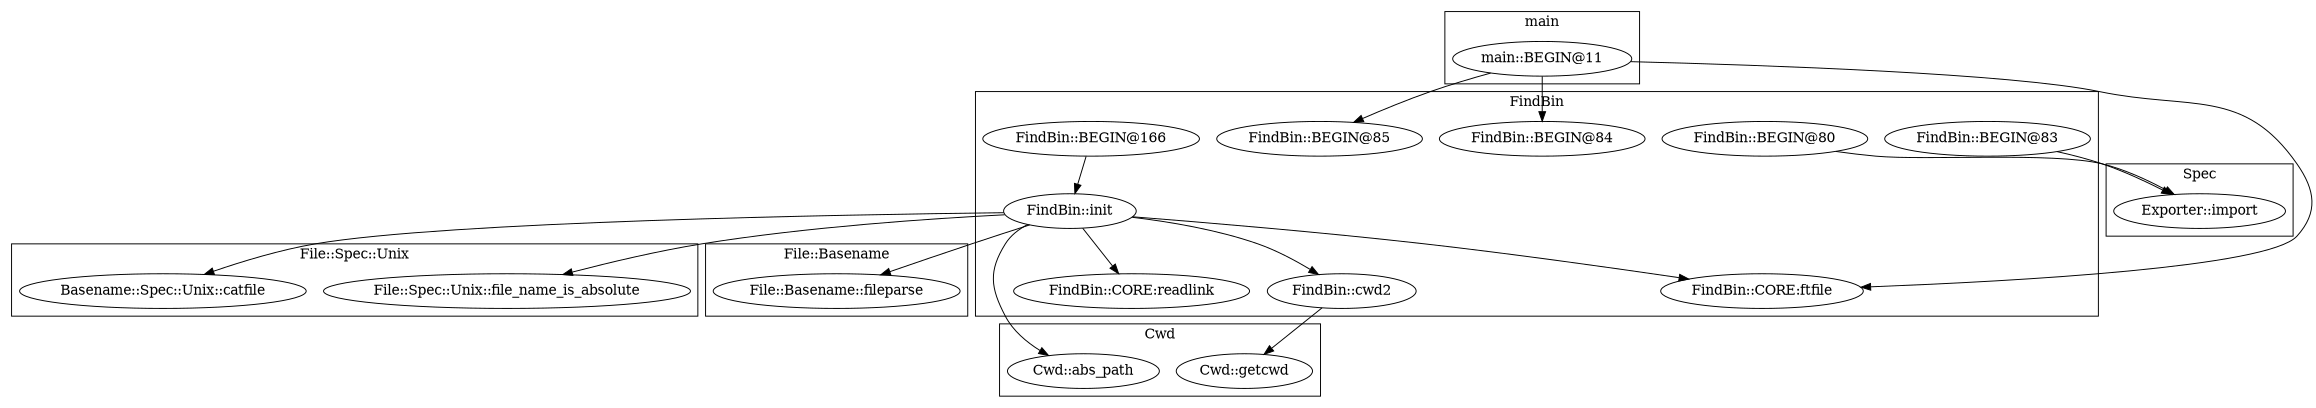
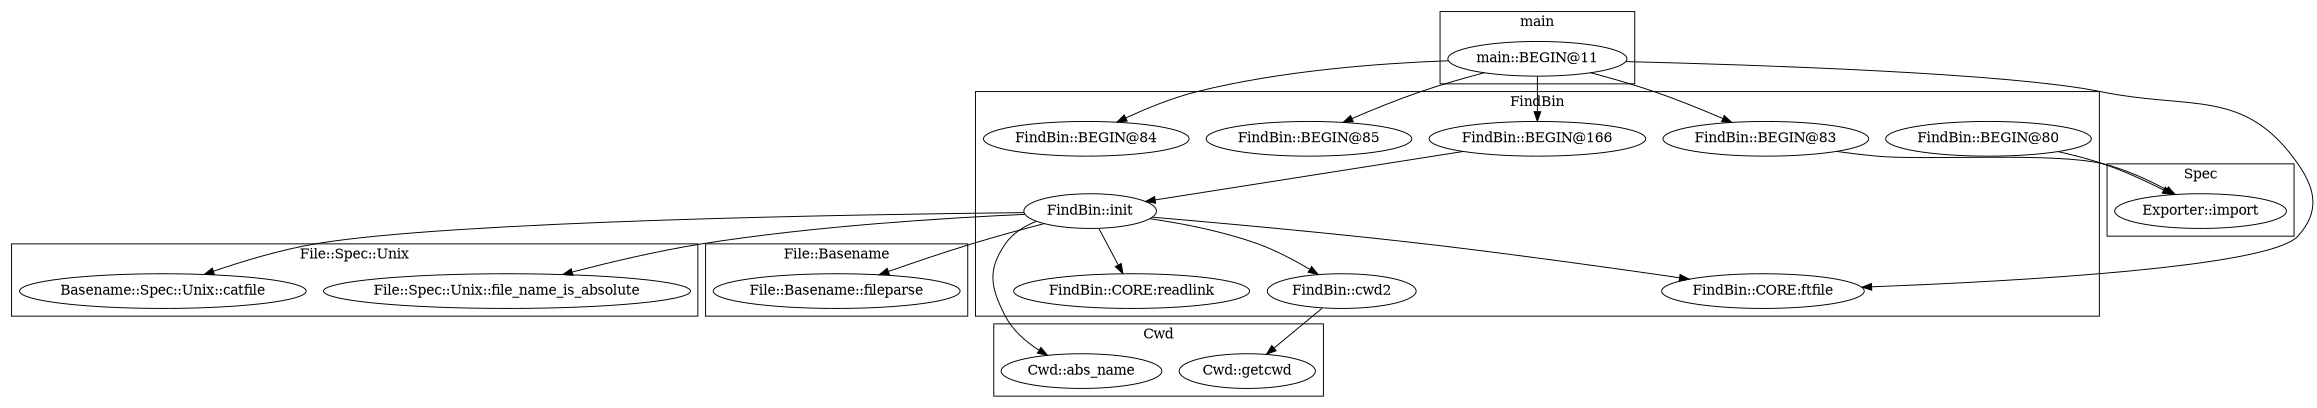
edge "main::BEGIN@11" -> "FindBin::BEGIN@166": added
edge "main::BEGIN@11" -> "FindBin::BEGIN@83": added
node "Cwd::abs_path": label "Cwd::abs_path" -> "Cwd::abs_name"
